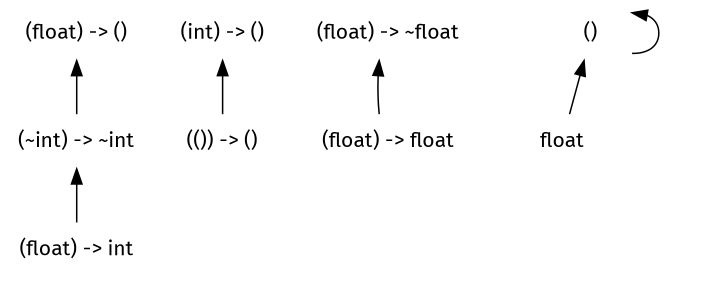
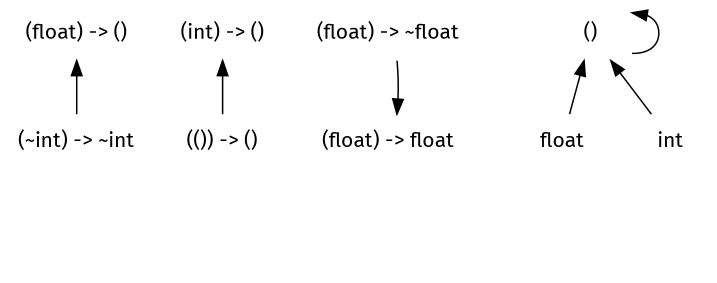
edge "(float) -> float" -> "(float) -> ~float": reversed
node "int": added
node "(float) -> int": removed
